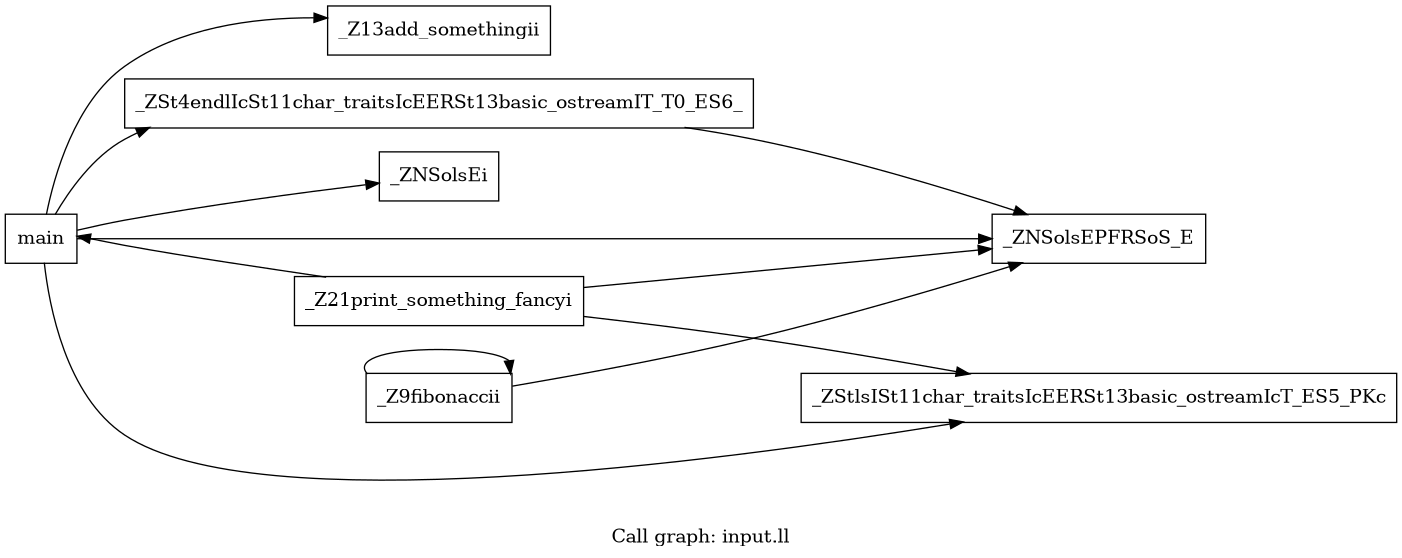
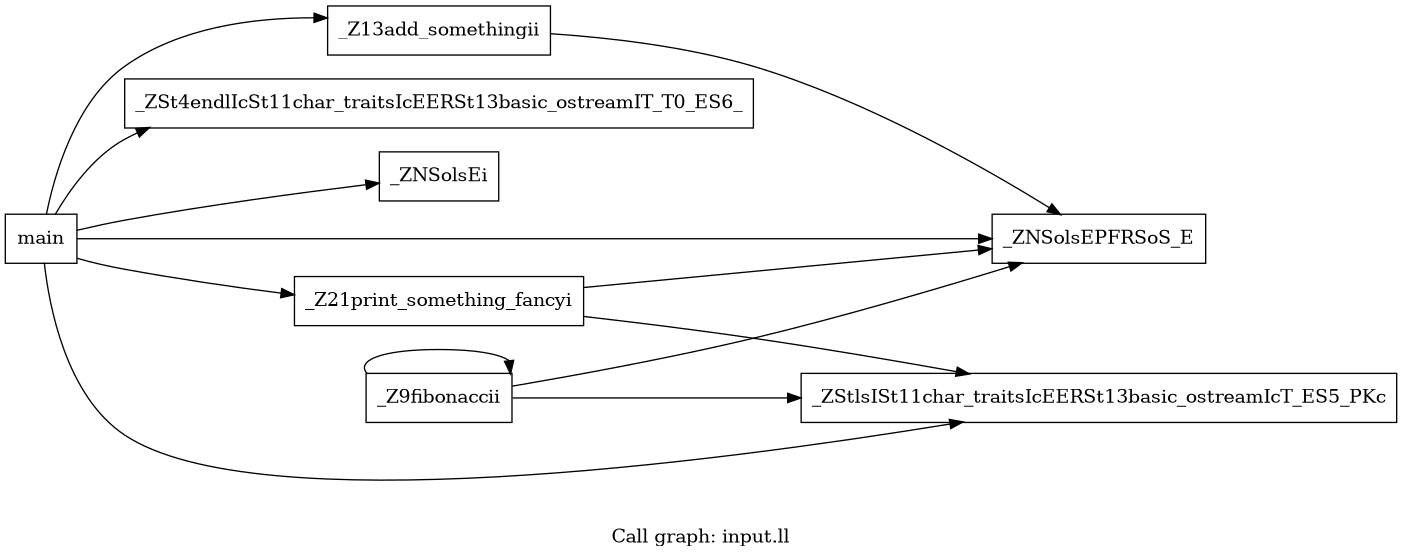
edge "_ZSt4endlIcSt11char_traitsIcEERSt13basic_ostreamIT_T0_ES6_" -> "_ZNSolsEPFRSoS_E": now "_Z13add_somethingii" -> "_ZNSolsEPFRSoS_E"
edge "_Z21print_something_fancyi" -> "main": reversed
edge "_Z9fibonaccii" -> "_ZStlsISt11char_traitsIcEERSt13basic_ostreamIcT_ES5_PKc": added
